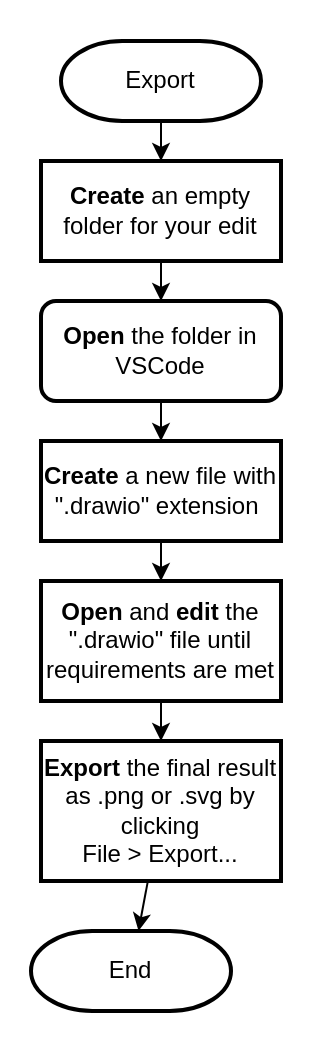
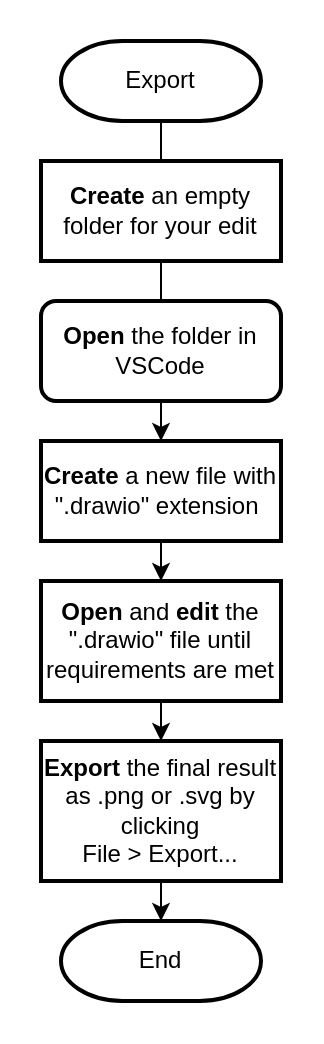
edge "Export" -> "Create an empty folder for your edit": arrowhead classic -> none
edge "Create an empty folder for your edit" -> "Open the folder in VSCode": arrowhead classic -> none
node "End": moved (131, 971) -> (161, 961)
